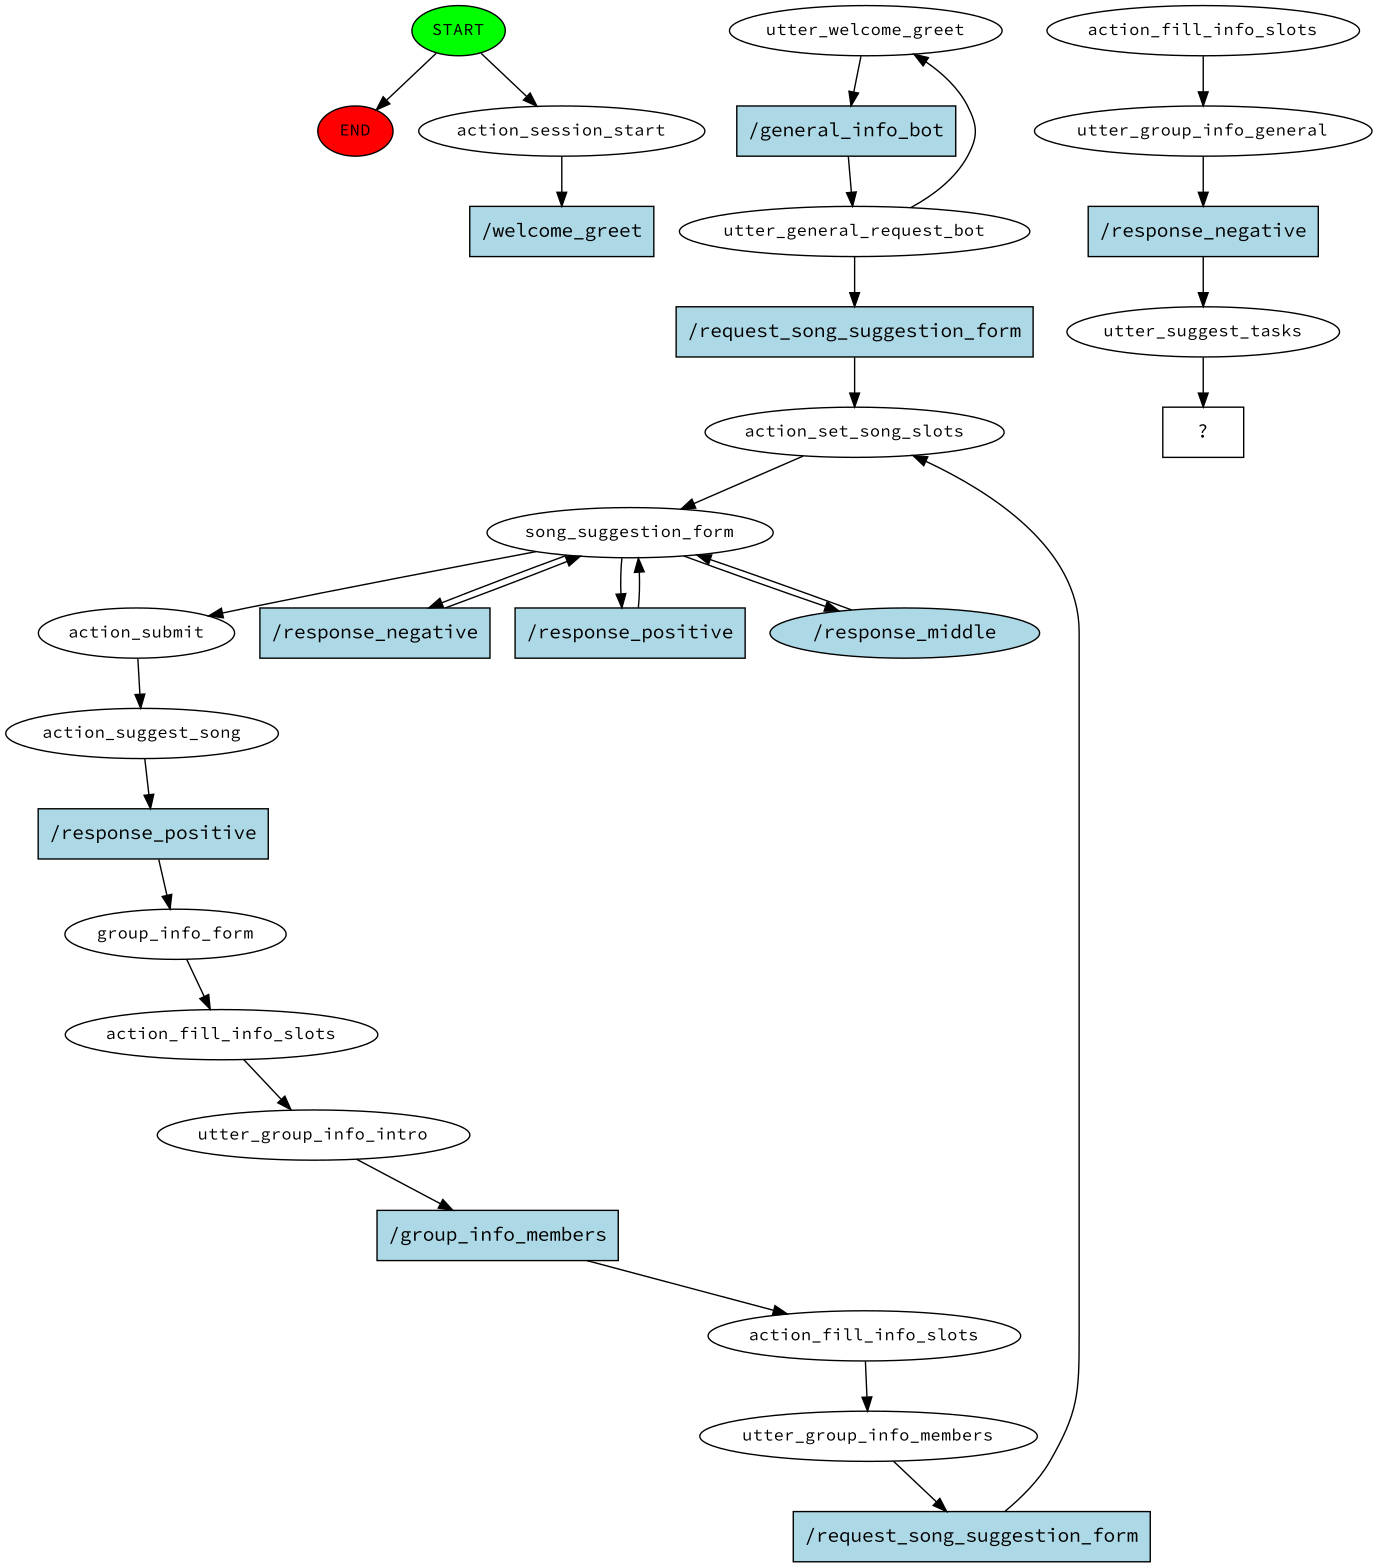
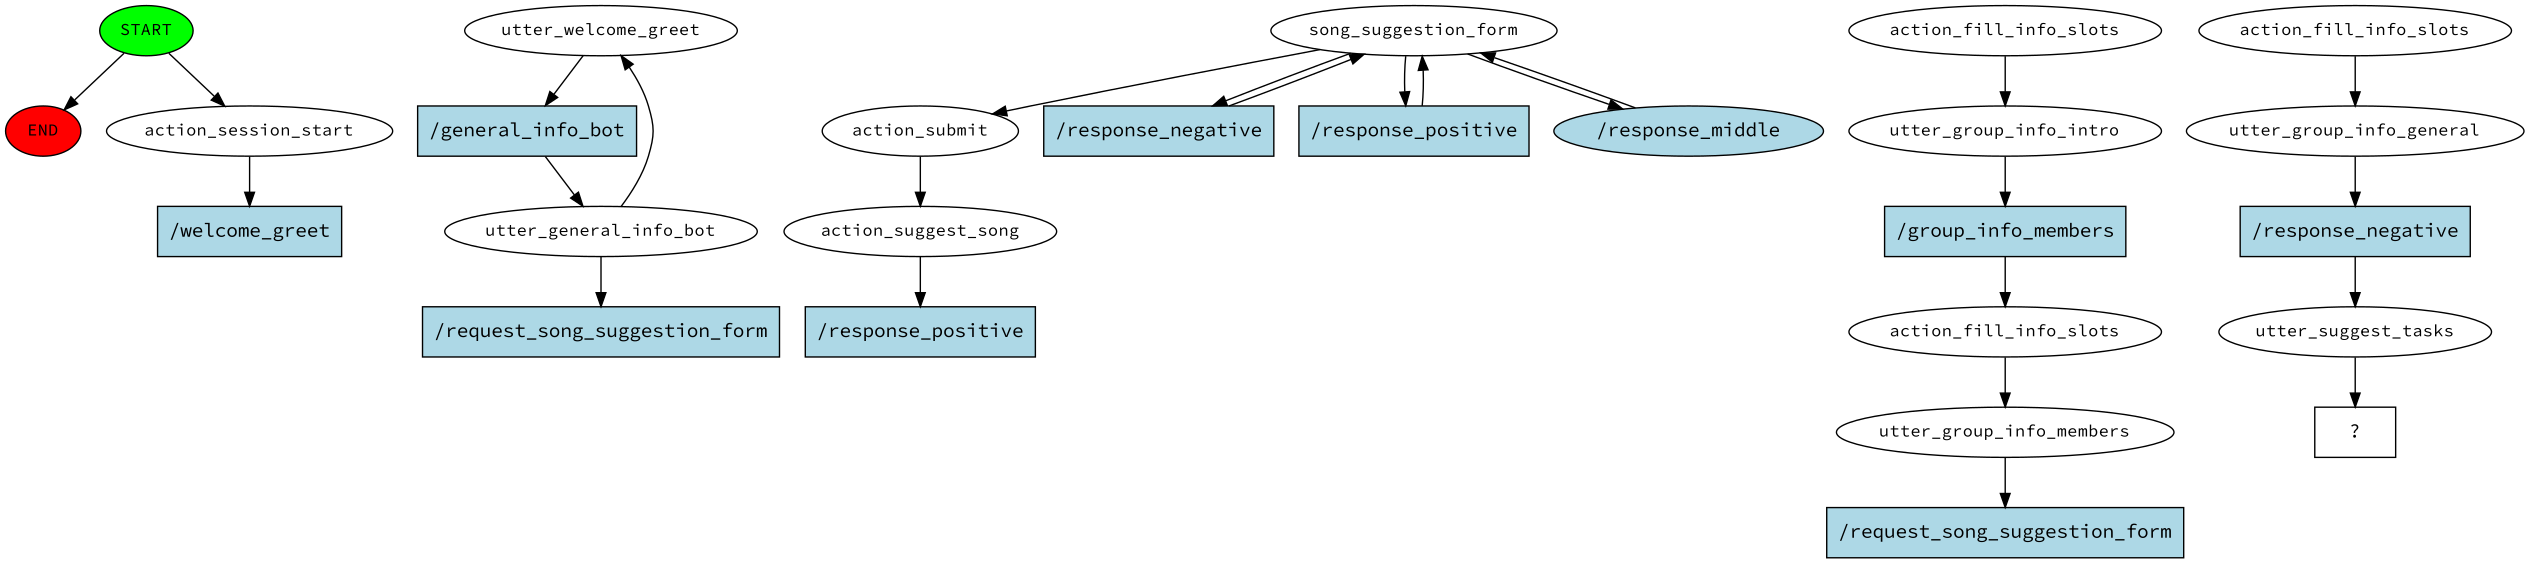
node "utter_general_request_bot": label "utter_general_request_bot" -> "utter_general_info_bot"
node "action_set_song_slots": removed
node "group_info_form": removed
